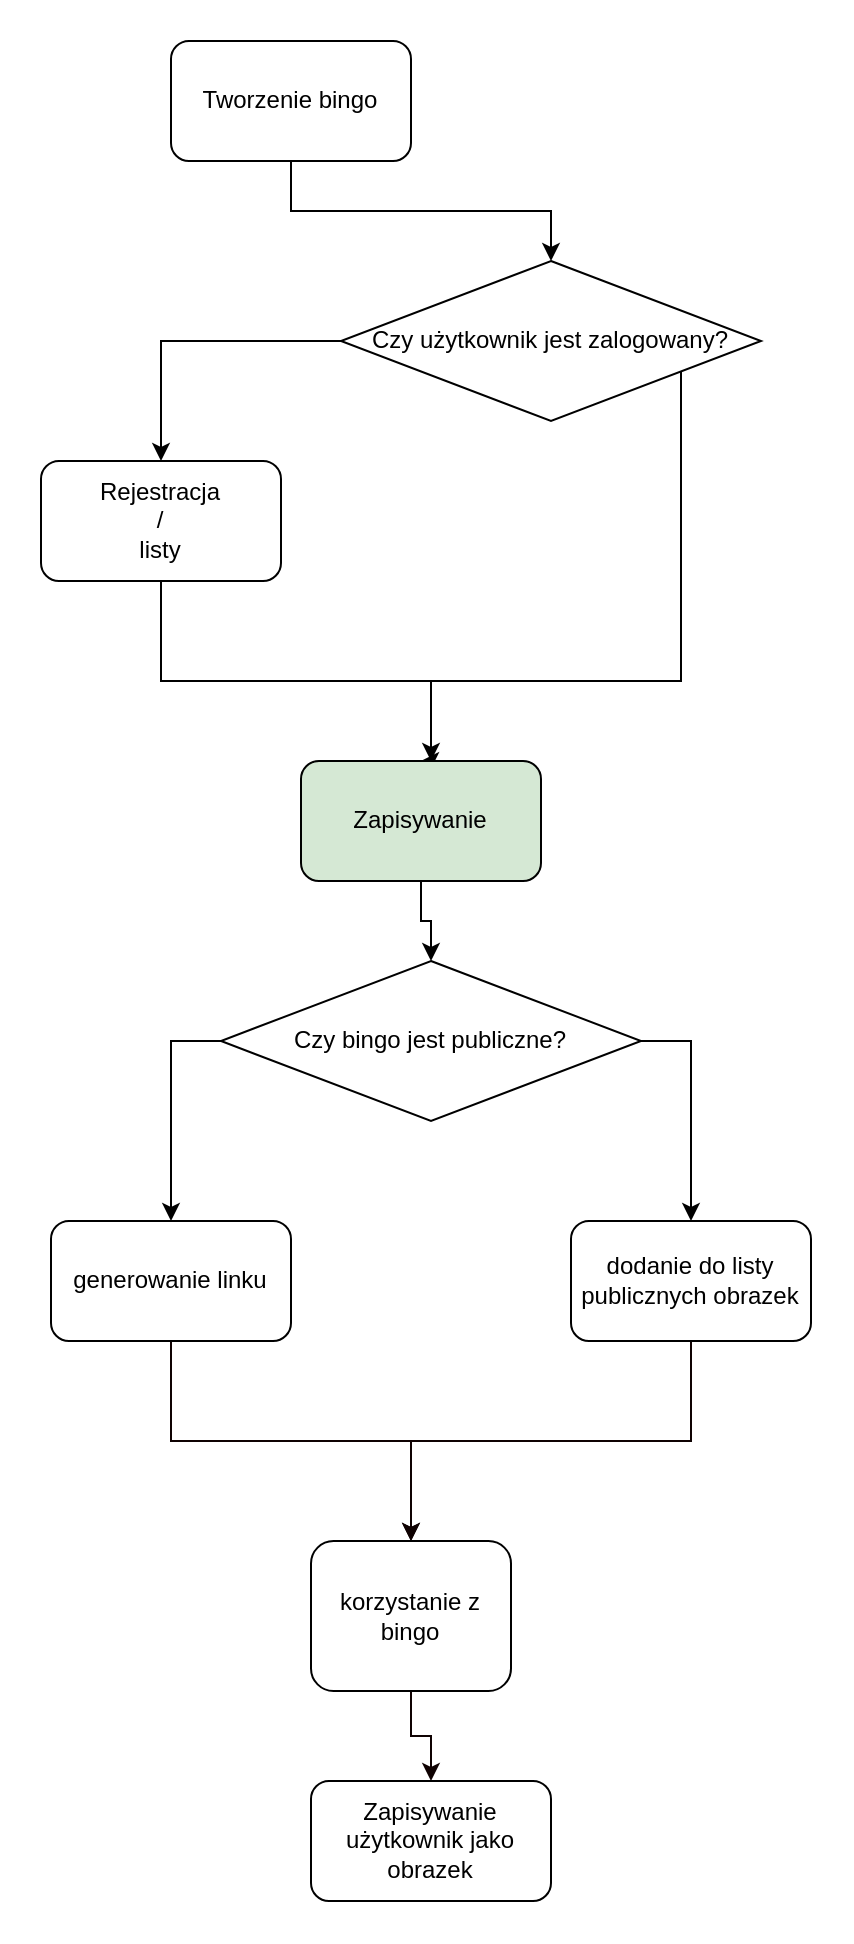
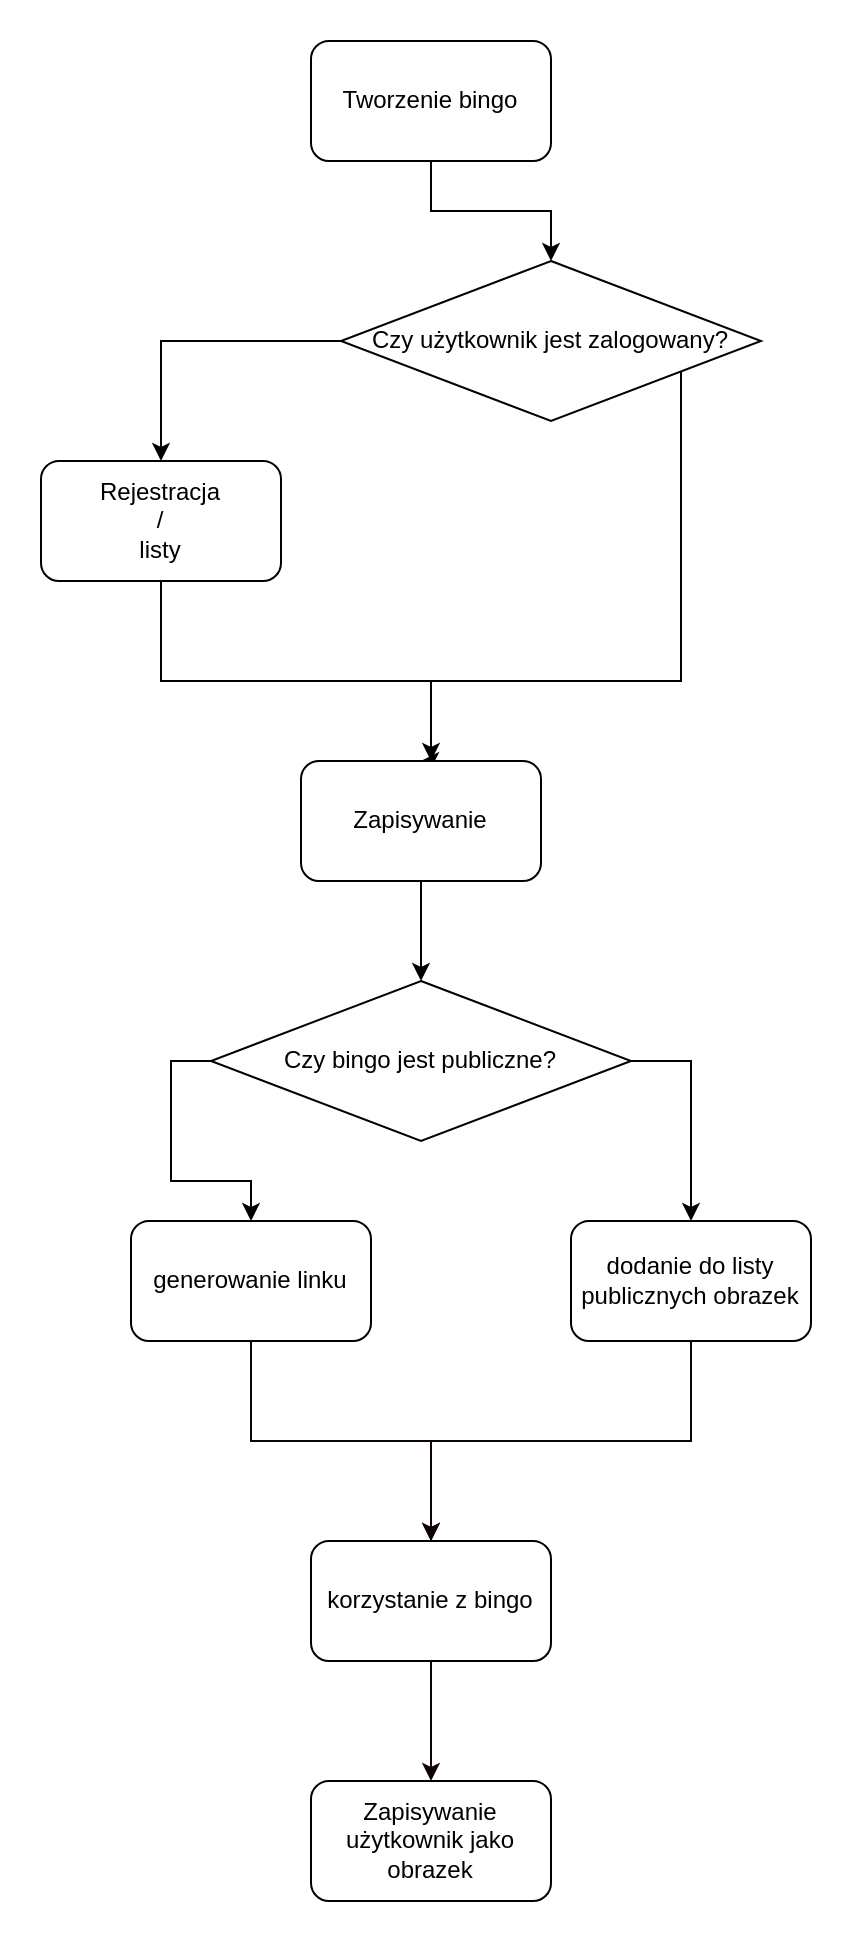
node "Tworzenie bingo": moved (291, 101) -> (431, 101)
node "Zapisywanie": fillcolor #d5e8d4 -> #ffffff
node "Czy bingo jest publiczne?": moved (431, 1041) -> (421, 1061)
node "generowanie linku": moved (171, 1281) -> (251, 1281)
node "korzystanie z bingo": size 200x150 -> 240x120
